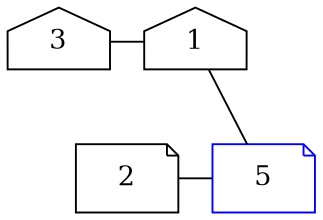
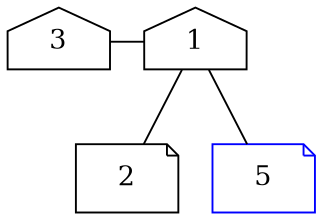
edge "2" -- "5": now "2" -- "1"
